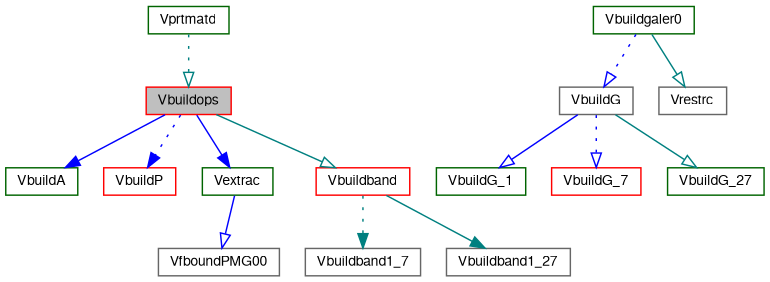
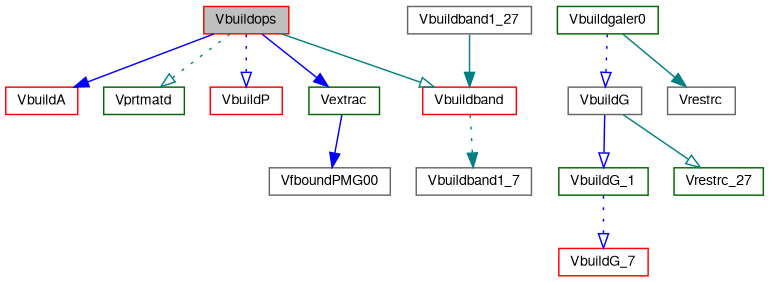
edge "Vprtmatd" -> "Vbuildops": reversed
edge "Vbuildgaler0" -> "Vrestrc": arrowhead onormal -> normal
edge "VbuildG" -> "VbuildG_7": now "VbuildG_1" -> "VbuildG_7"
edge "Vbuildops" -> "VbuildP": arrowhead normal -> onormal
node "VbuildA": color darkgreen -> red
node "VbuildG_27": label "VbuildG_27" -> "Vrestrc_27"
edge "Vextrac" -> "VfboundPMG00": arrowhead onormal -> normal
edge "Vbuildband" -> "Vbuildband1_27": reversed
